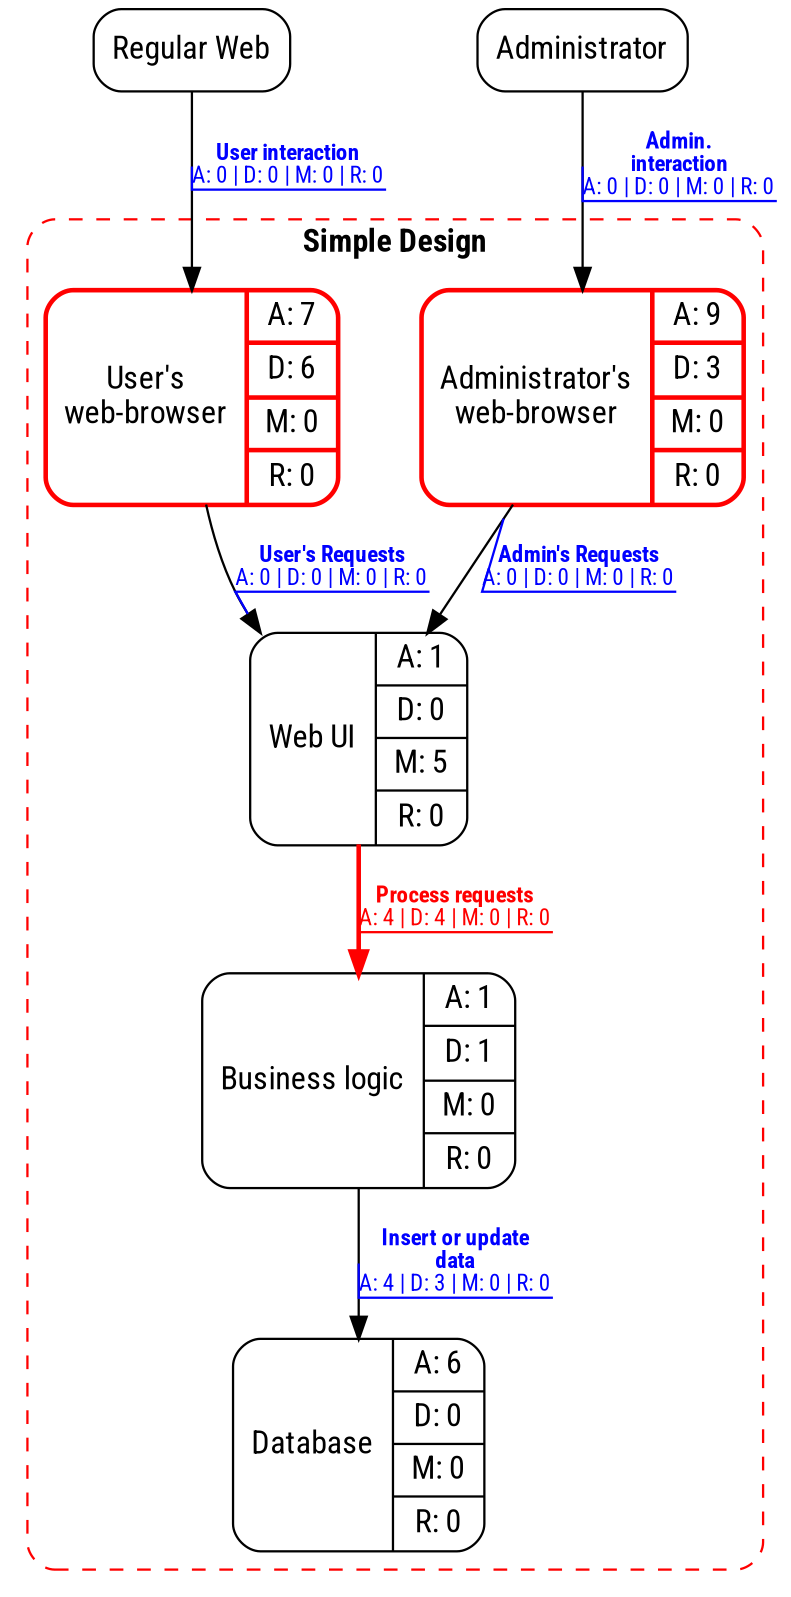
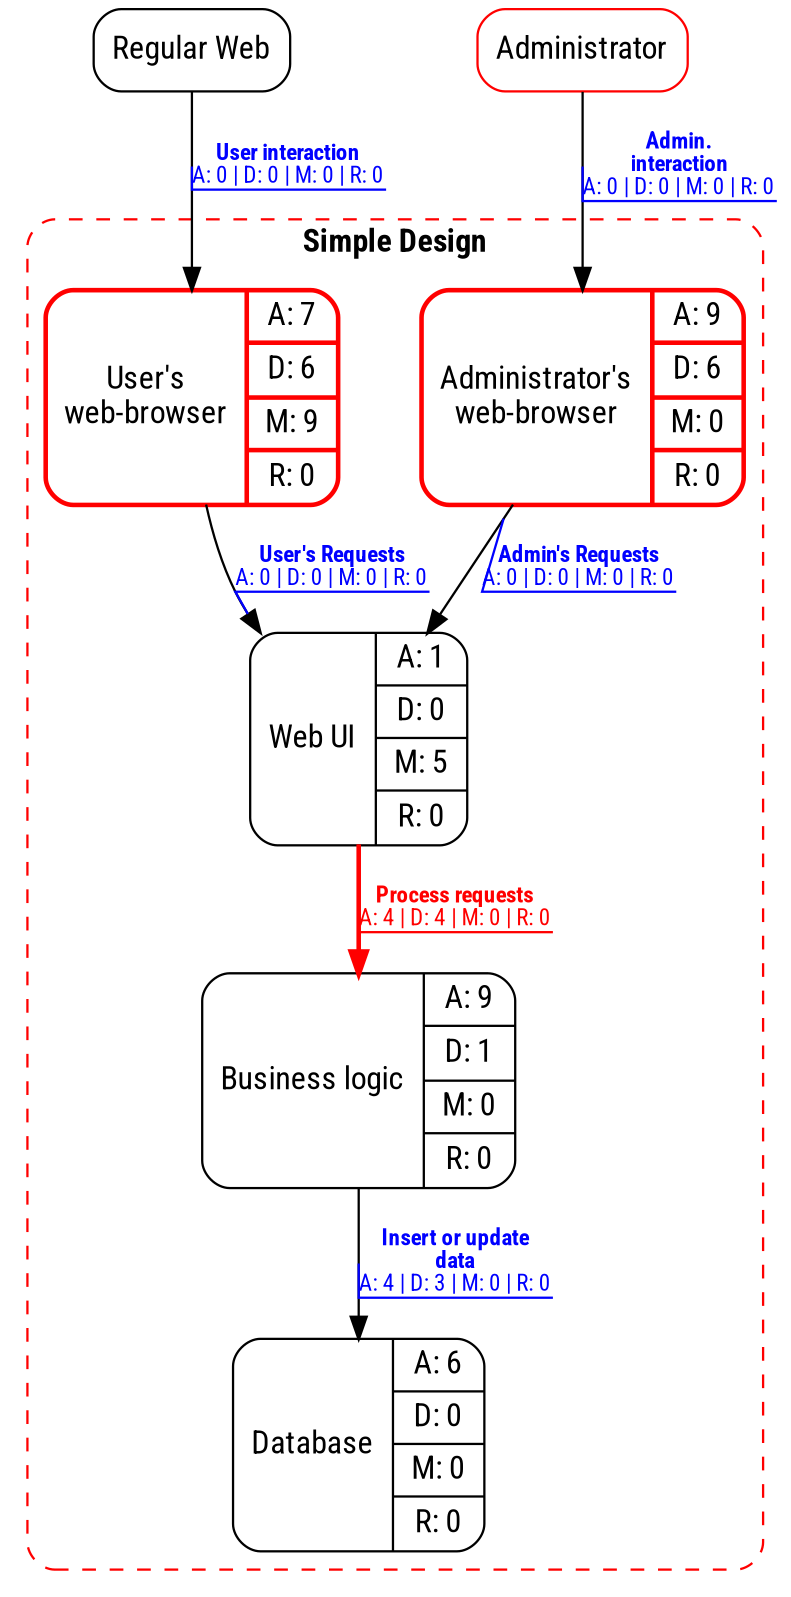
node "Administrator": color black -> red
node "Administrator's": text "D: 3" -> "D: 6"
node "User's": text "M: 0" -> "M: 9"
node "Business logic": text "A: 1" -> "A: 9"
